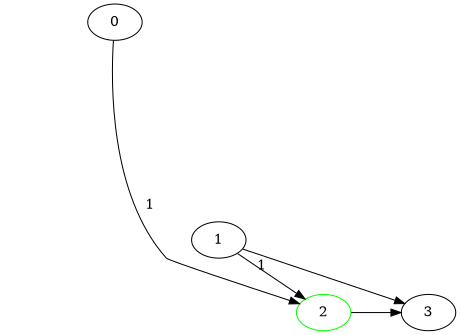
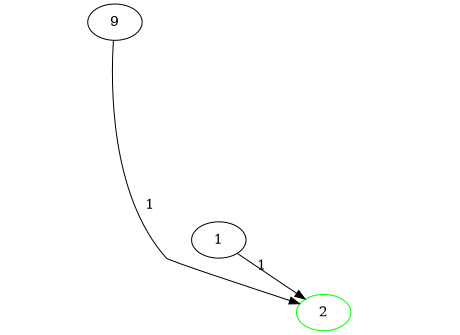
node "0": label "0" -> "9"
node "3": removed
